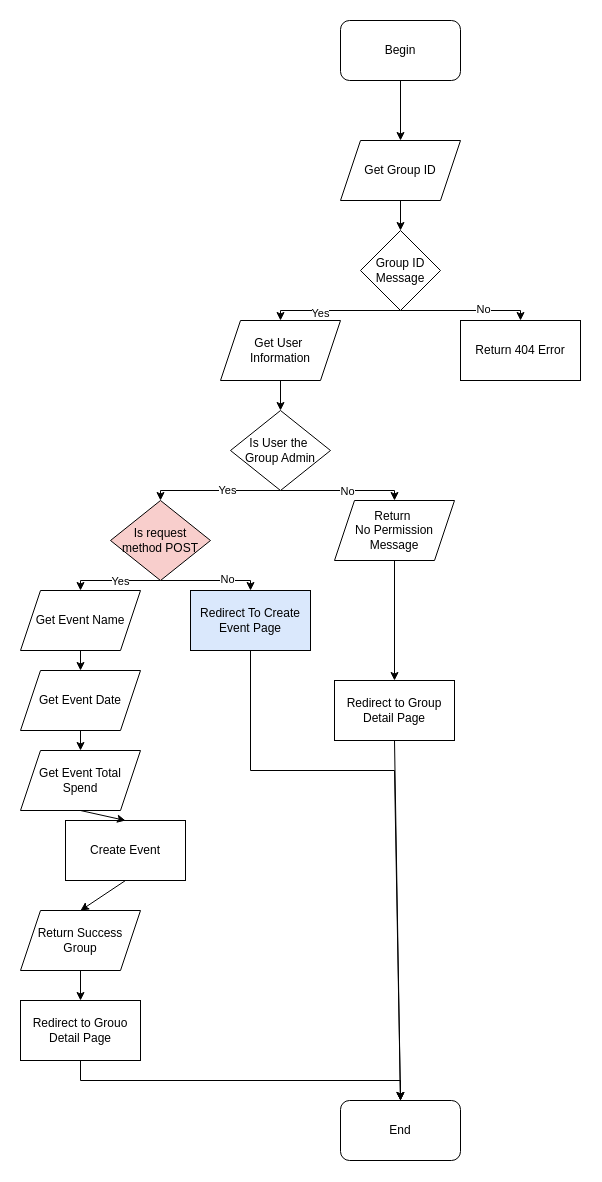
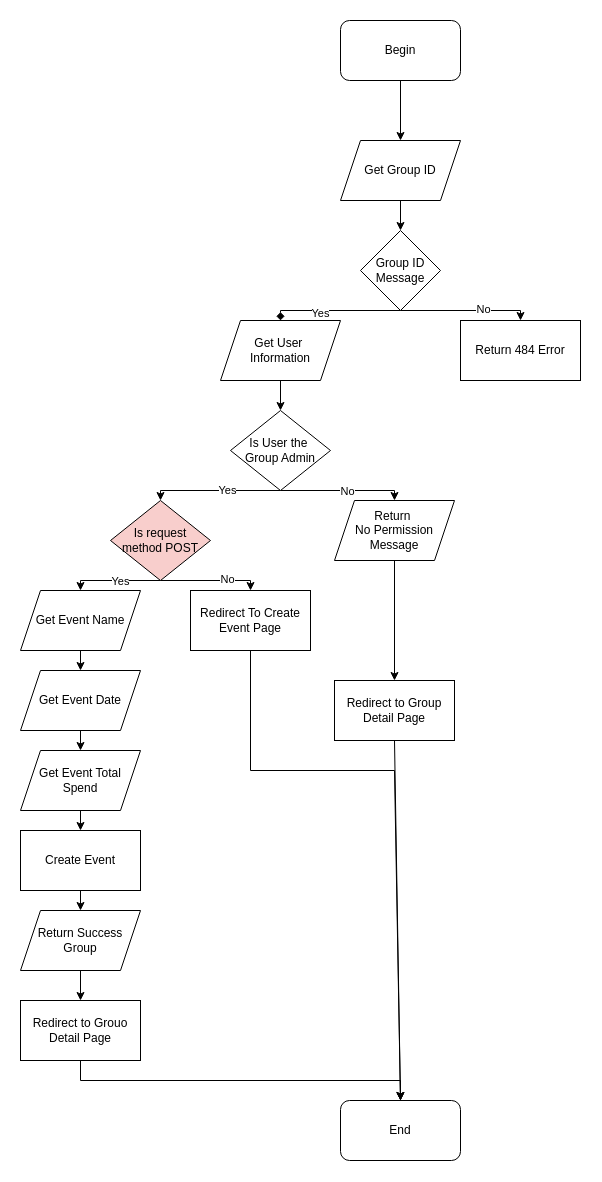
edge "Group ID Message" -> "Get User Information": arrowhead classic -> diamond
node "Return 404 Error": label "Return 404 Error" -> "Return 484 Error"
node "Redirect To Create Event Page": fillcolor #dae8fc -> #ffffff
node "Create Event": moved (126, 851) -> (81, 861)
